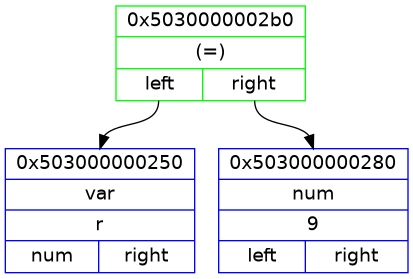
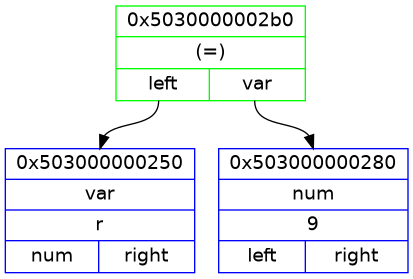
node "0x5030000002b0": text "right" -> "var"
